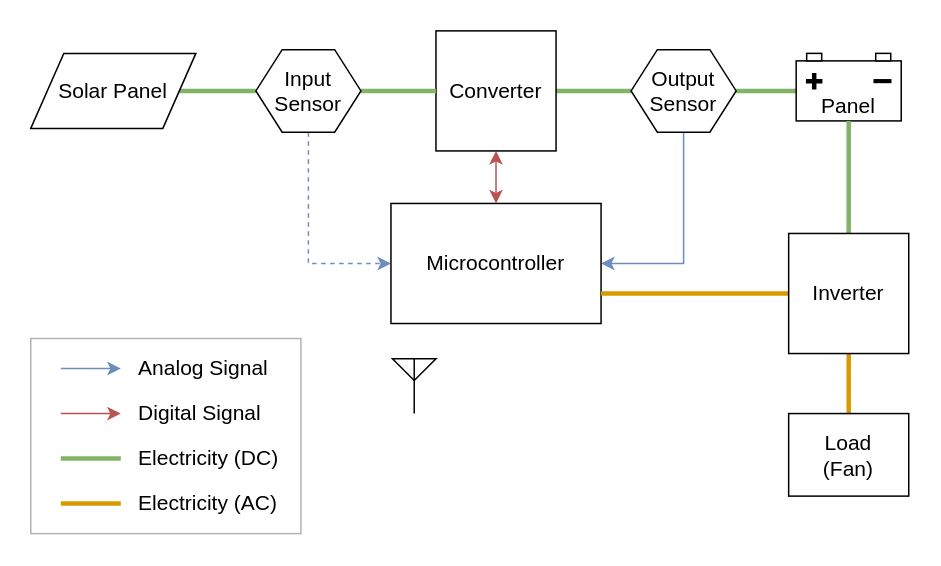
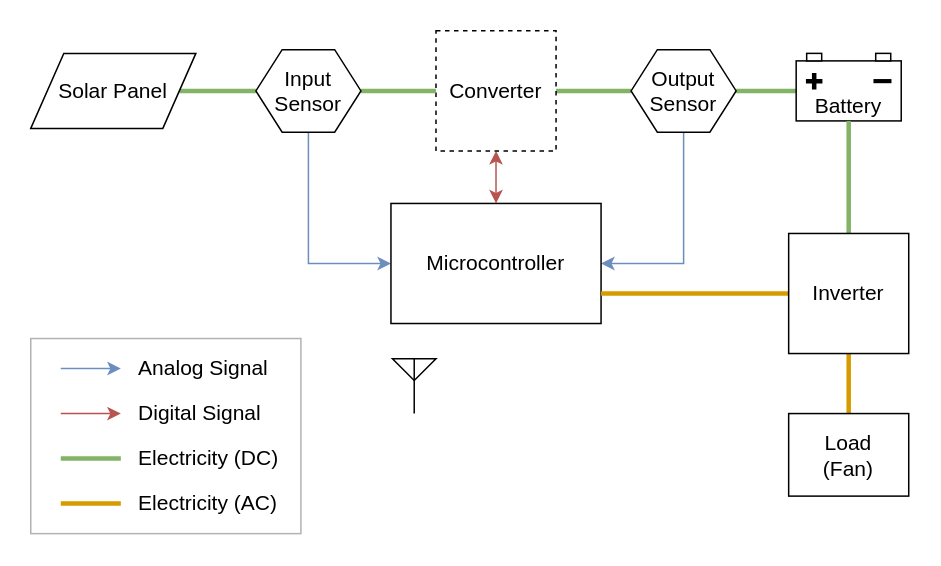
node "Converter": style solid -> dashed
node "Panel": label "Panel" -> "Battery"
edge "Input Sensor" -> "Microcontroller": style dashed -> solid
